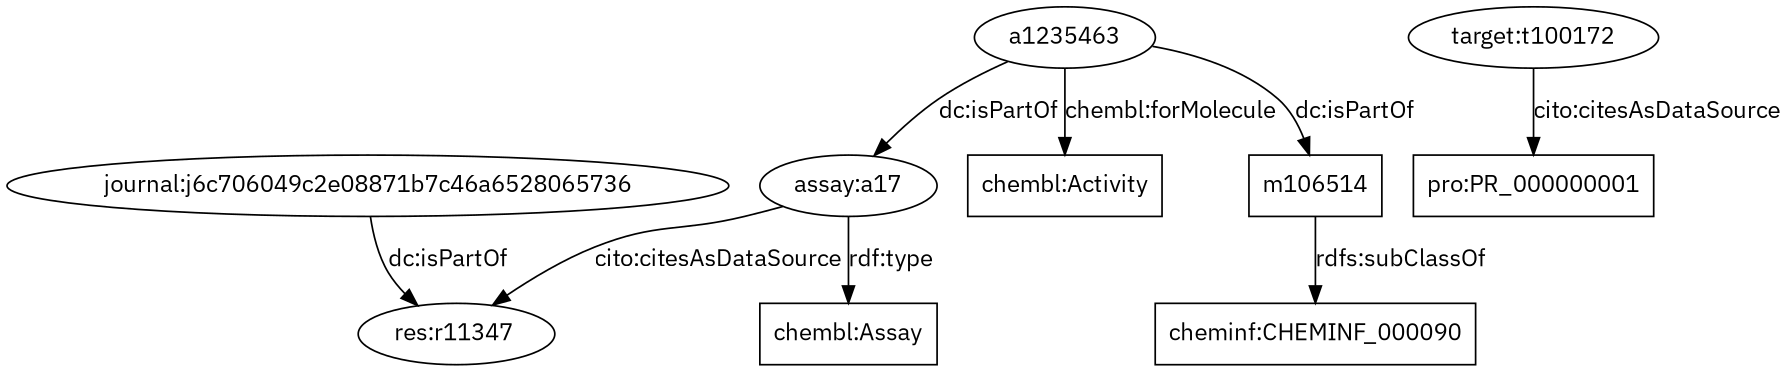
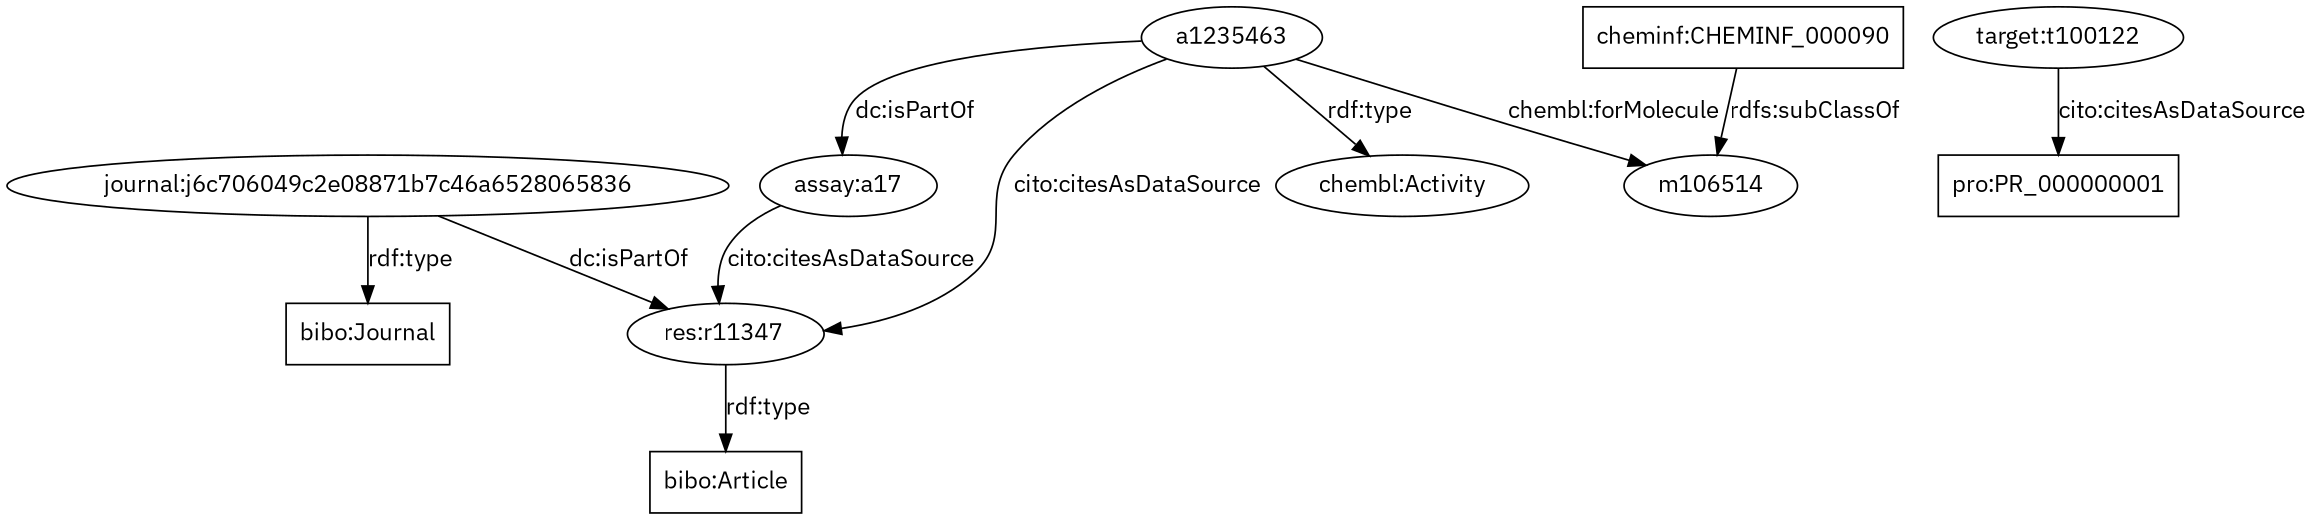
node "target:t100172": label "target:t100172" -> "target:t100122"
edge "a1235463" -> "chembl:Activity": label "chembl:forMolecule" -> "rdf:type"
edge "a1235463" -> "m106514": label "dc:isPartOf" -> "chembl:forMolecule"
node "journal:j6c706049c2e08871b7c46a6528065736": label "journal:j6c706049c2e08871b7c46a6528065736" -> "journal:j6c706049c2e08871b7c46a6528065836"
node "chembl:Activity": shape box -> ellipse
node "m106514": shape box -> ellipse
edge "a1235463" -> "res:r11347": added, label "cito:citesAsDataSource"
edge "m106514" -> "cheminf:CHEMINF_000090": reversed
node "bibo:Journal": added
node "chembl:Assay": removed
node "bibo:Article": added
